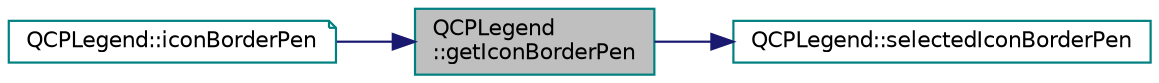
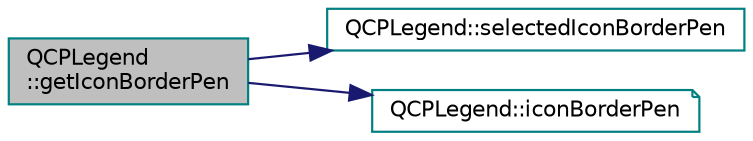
edge "QCPLegend::iconBorderPen" -> "QCPLegend ::getIconBorderPen": reversed
